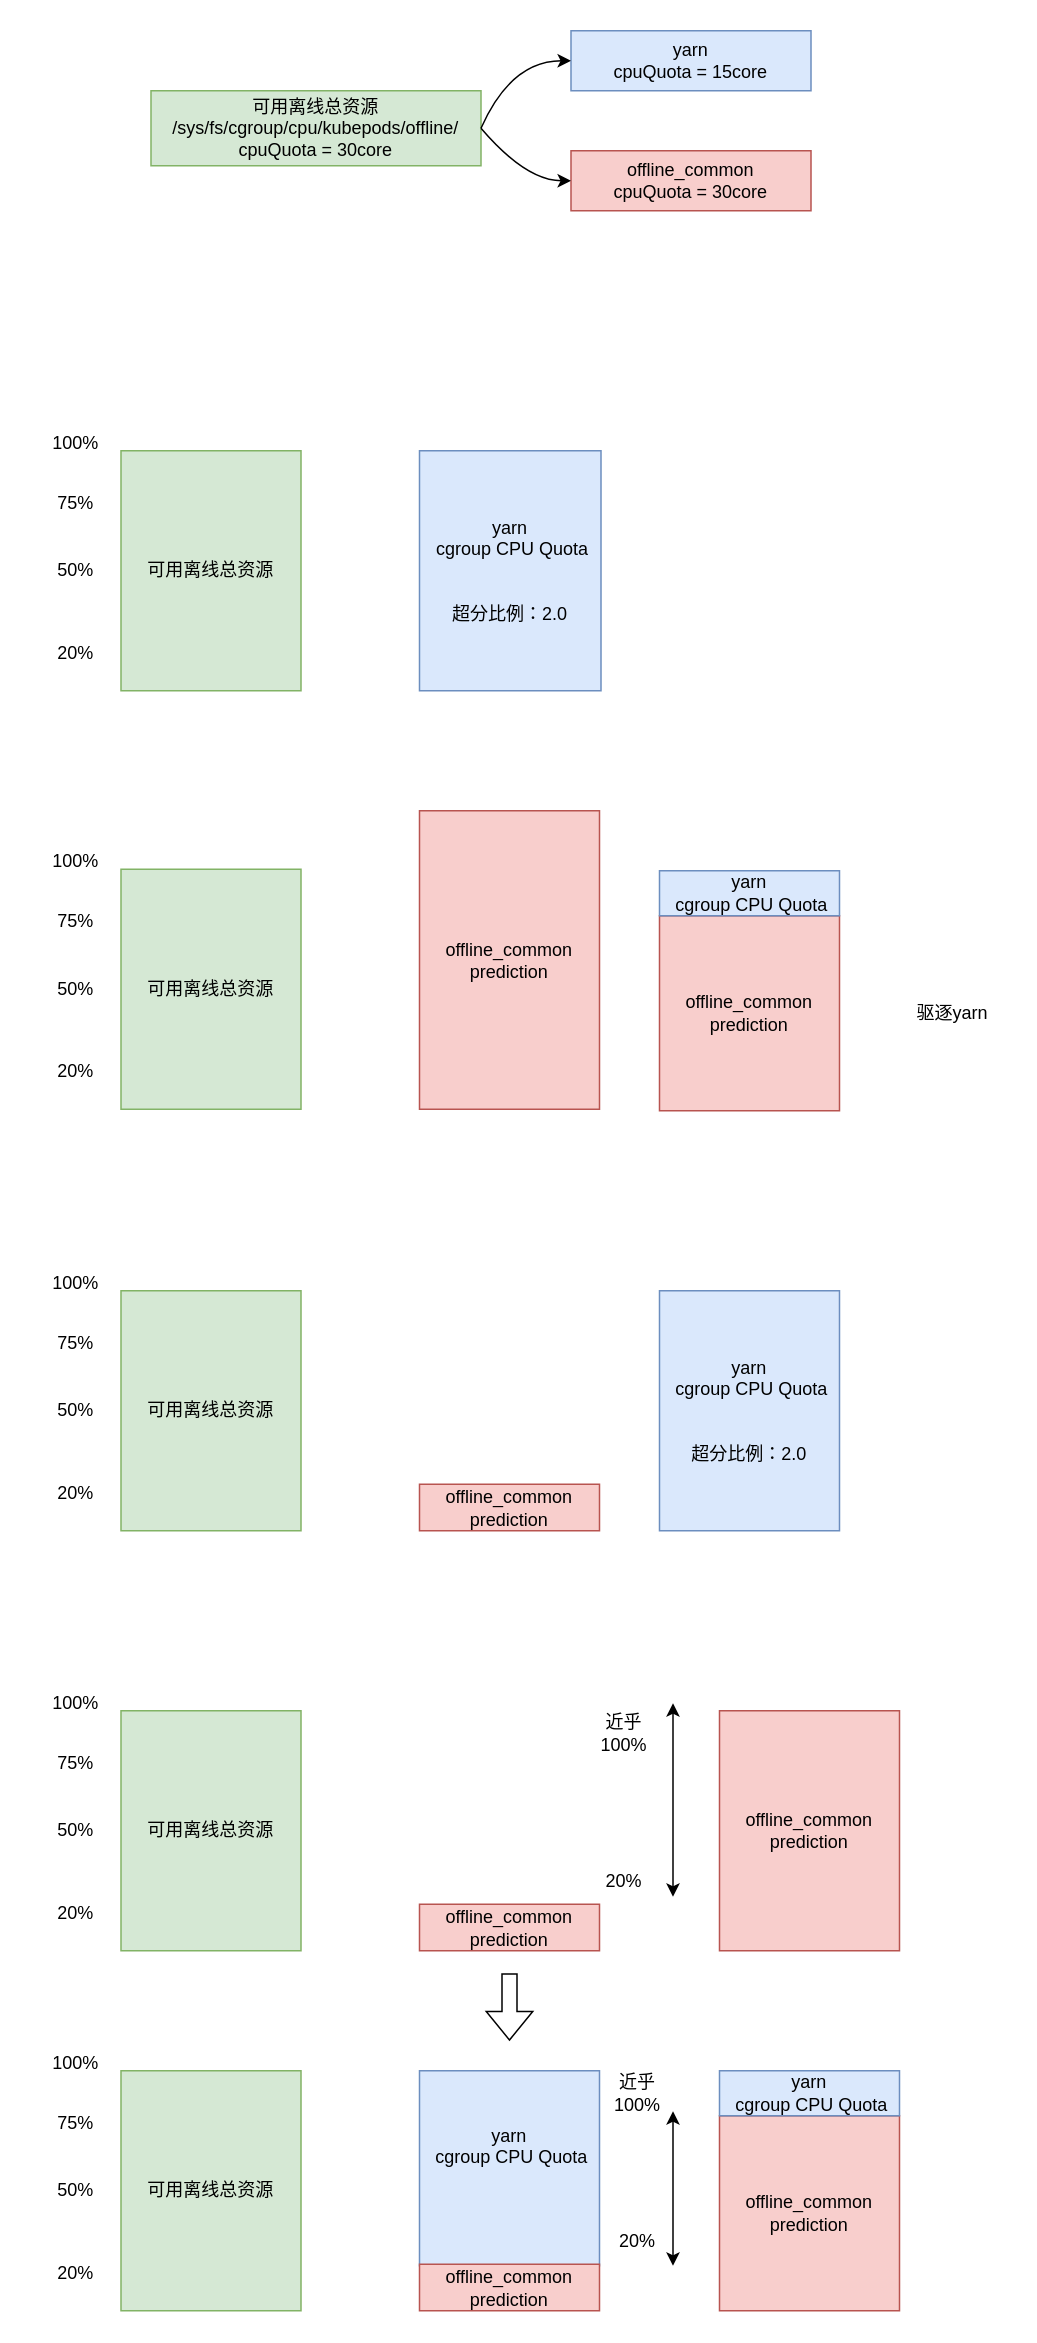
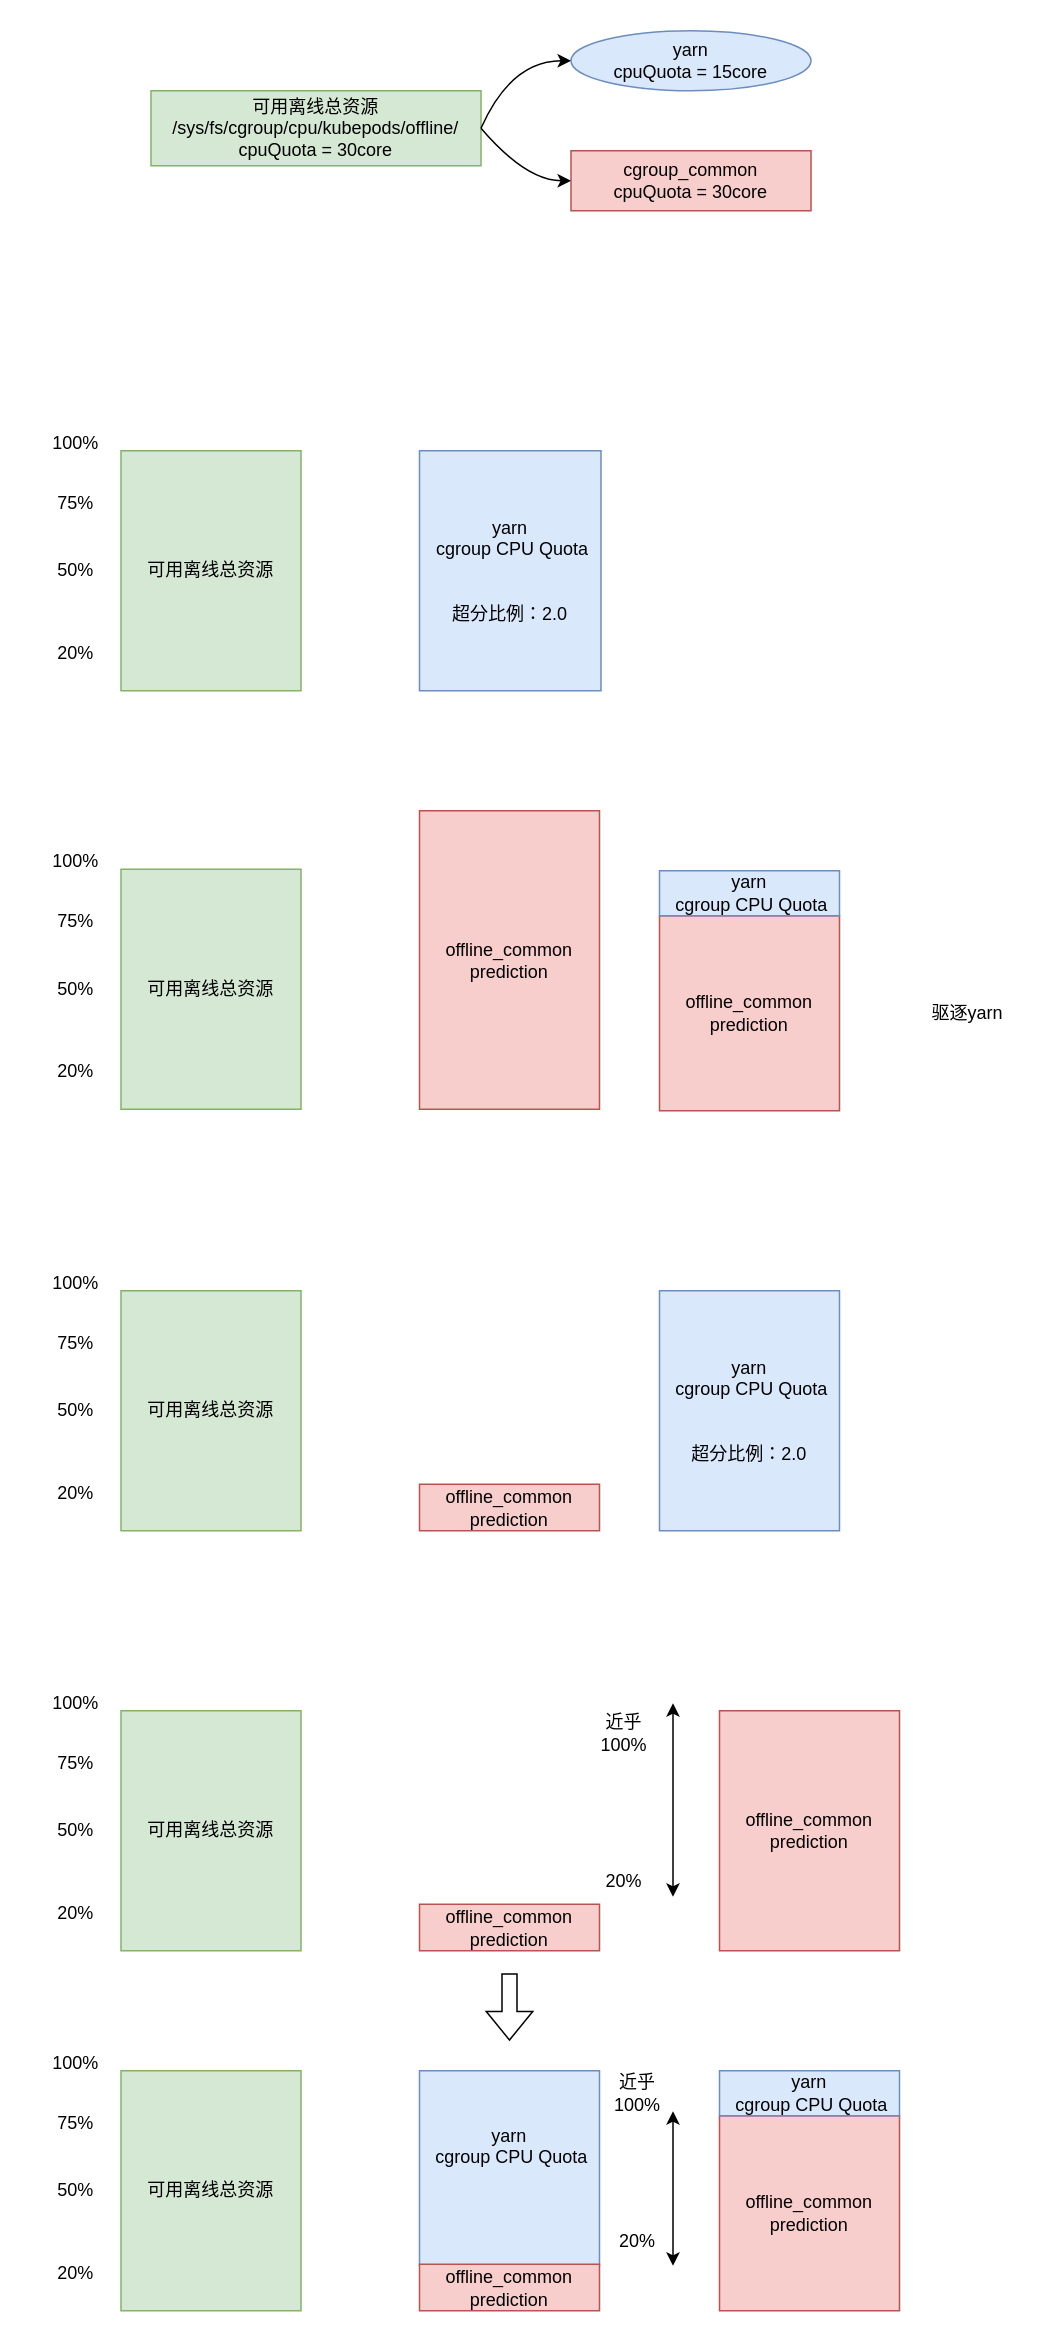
node "yarn cpuQuota = 15core": shape rectangle -> ellipse
node "offline_common cpuQuota = 30core": label "offline_common cpuQuota = 30core" -> "cgroup_common cpuQuota = 30core"
node "驱逐yarn": moved (952, 1013) -> (967, 1013)
